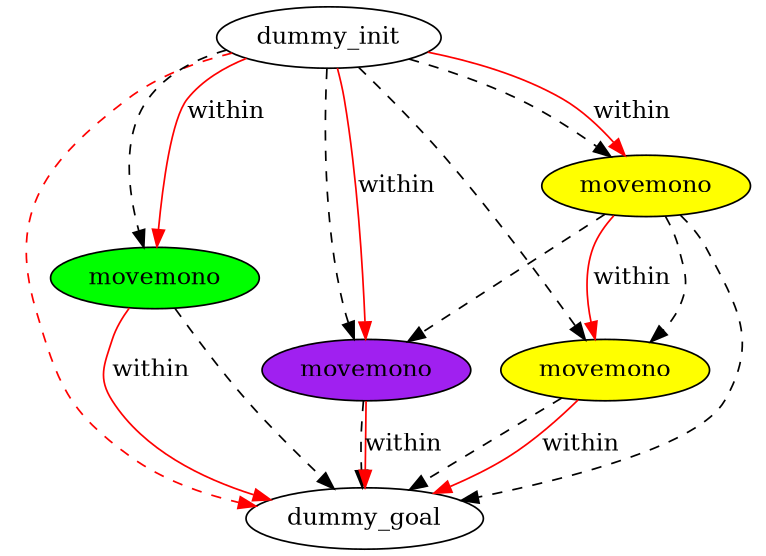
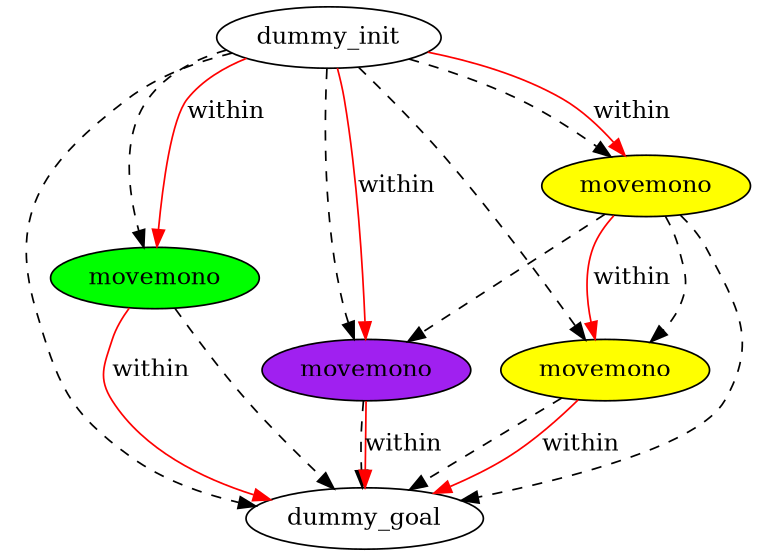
edge "dummy_init" -> "dummy_goal": color red -> black
